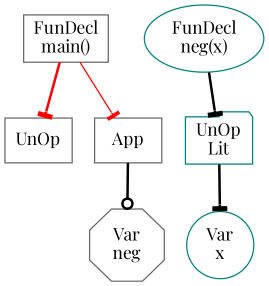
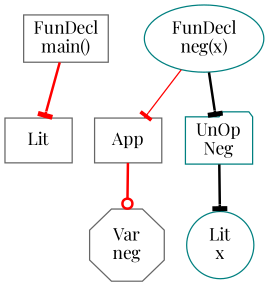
edge "FunDecl main()" -> "App": now "FunDecl neg(x)" -> "App"
node "UnOp": label "UnOp" -> "Lit"
node "UnOp Lit": label "UnOp Lit" -> "UnOp Neg"
edge "App" -> "Var neg": color black -> red
node "Var x": label "Var x" -> "Lit x"
